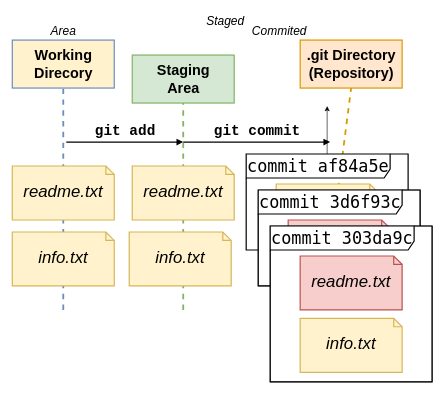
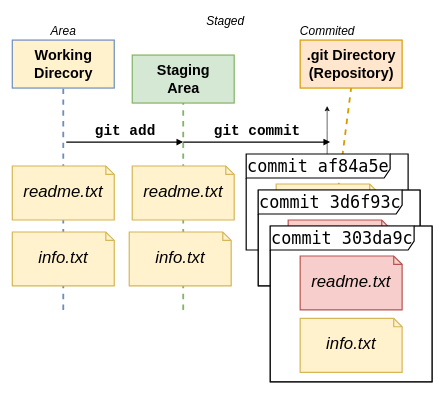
node "Commited": moved (279, 28) -> (327, 28)
